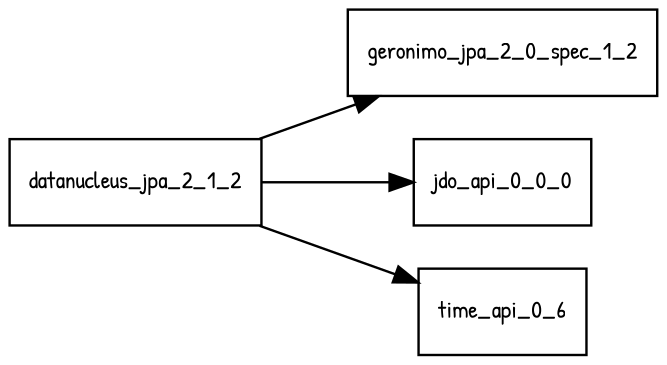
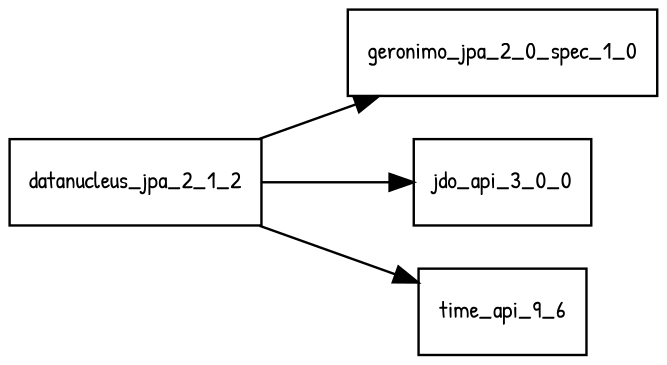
node "geronimo_jpa_2_0_spec_1_2": label "geronimo_jpa_2_0_spec_1_2" -> "geronimo_jpa_2_0_spec_1_0"
node "jdo_api_0_0_0": label "jdo_api_0_0_0" -> "jdo_api_3_0_0"
node "time_api_0_6": label "time_api_0_6" -> "time_api_9_6"
